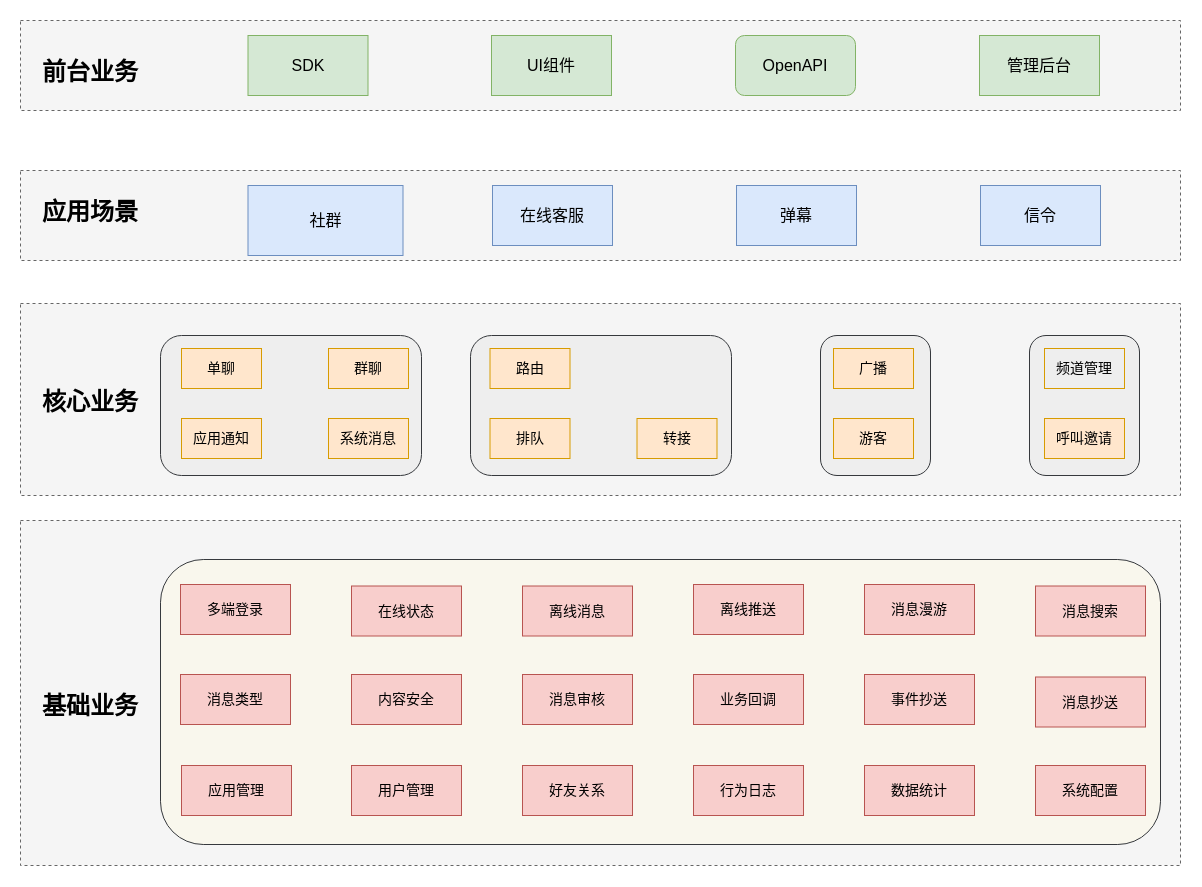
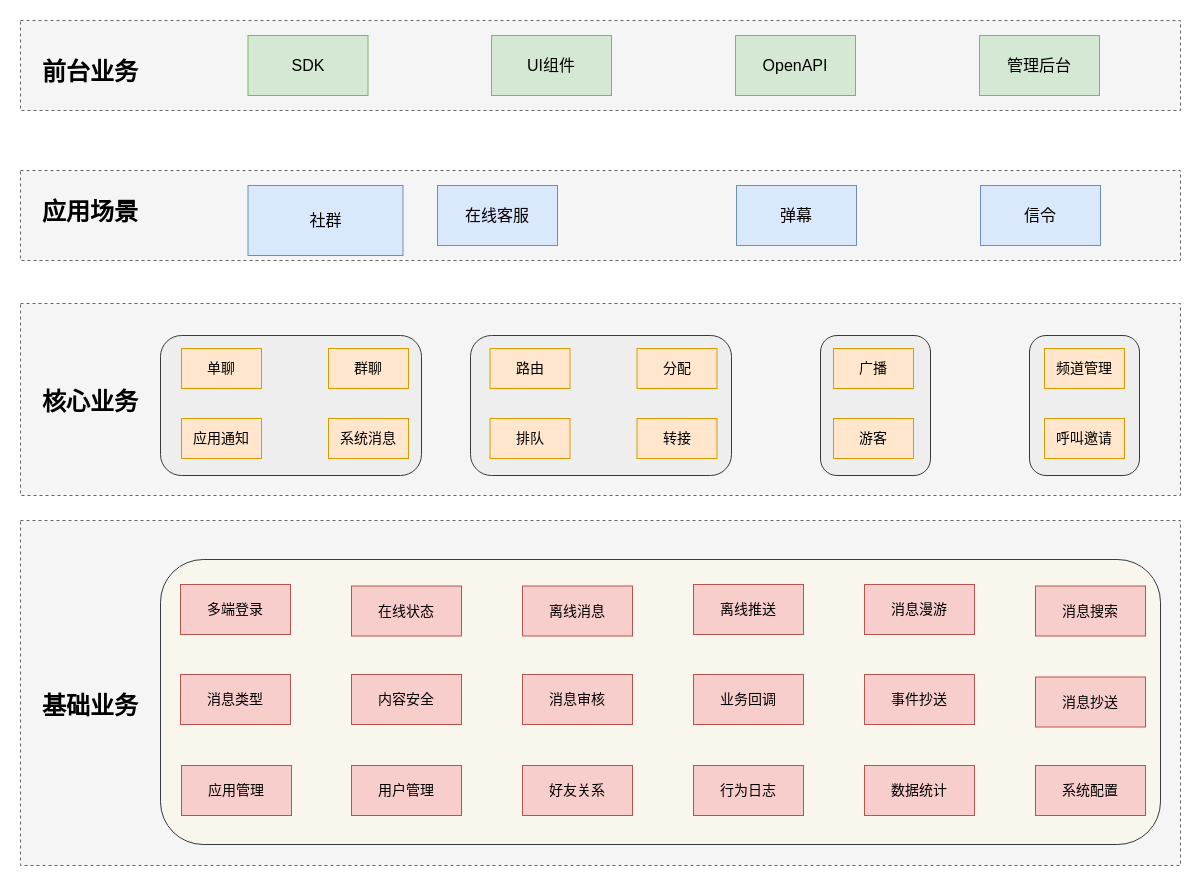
node "OpenAPI": shape rounded rectangle -> rectangle
node "在线客服": moved (553, 216) -> (498, 216)
node "分配": added
node "频道管理": fillcolor #eeeeee -> #ffe6cc
